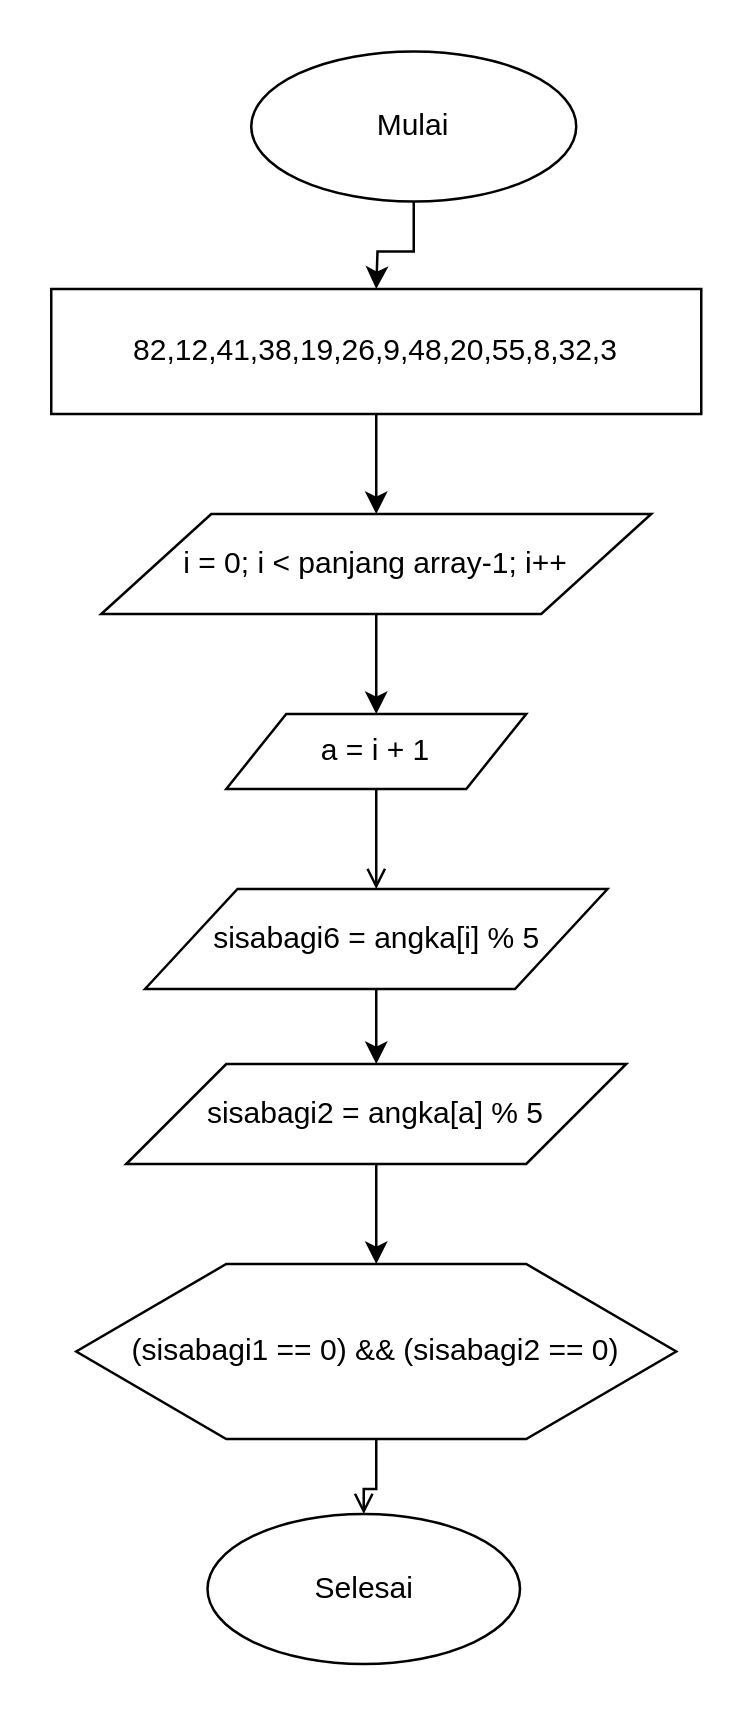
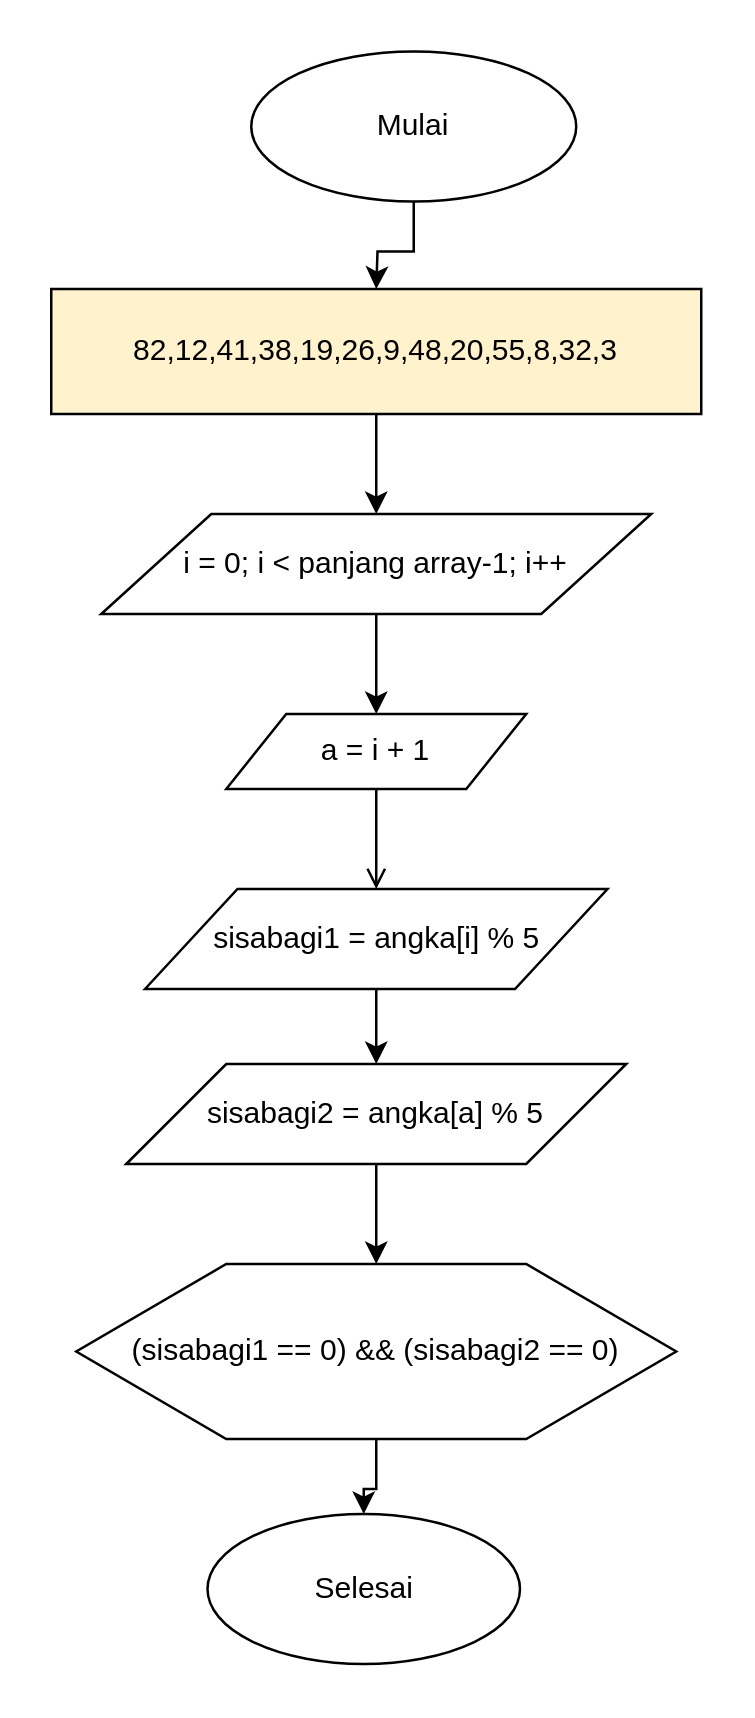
node "82,12,41,38,19,26,9,48,20,55,8,32,3": fillcolor #ffffff -> #fff2cc
node "sisabagi6 = angka[i] % 5": label "sisabagi6 = angka[i] % 5" -> "sisabagi1 = angka[i] % 5"
edge "(sisabagi1 == 0) && (sisabagi2 == 0)" -> "Selesai": arrowhead open -> classic
